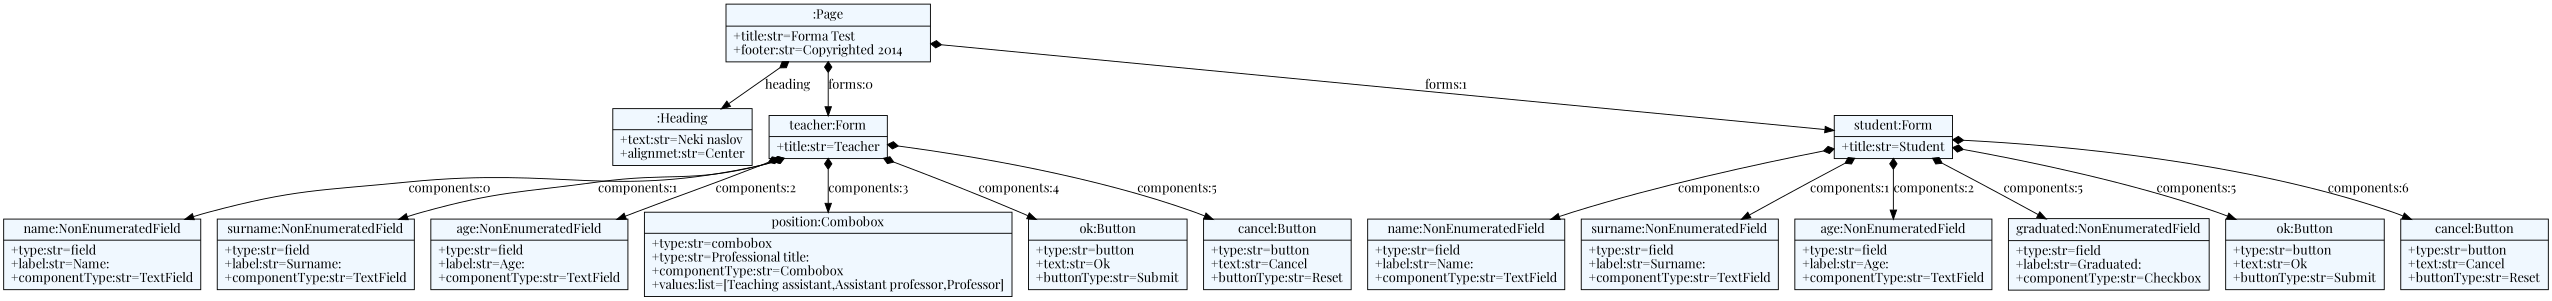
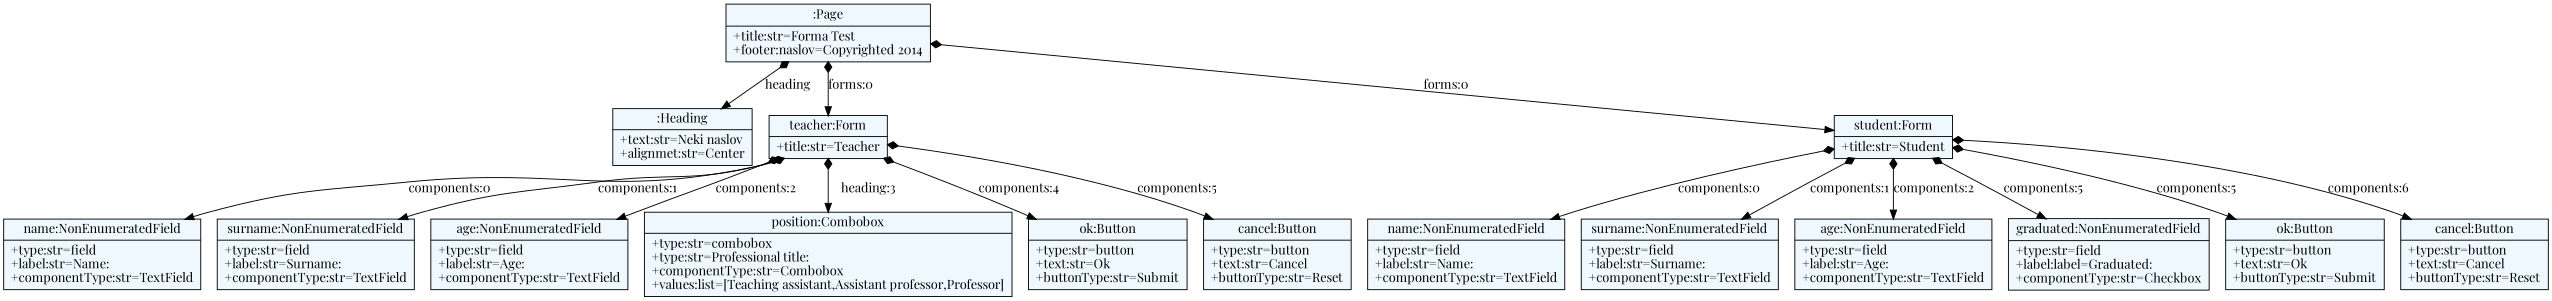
node ":Page": text "+footer:str=Copyrighted 2014" -> "+footer:naslov=Copyrighted 2014"
edge ":Page" -- "student:Form": label "forms:1" -> "forms:0"
edge "teacher:Form" -- "position:Combobox": label "components:3" -> "heading:3"
node "graduated:NonEnumeratedField": text "+label:str=Graduated:" -> "+label:label=Graduated:"
